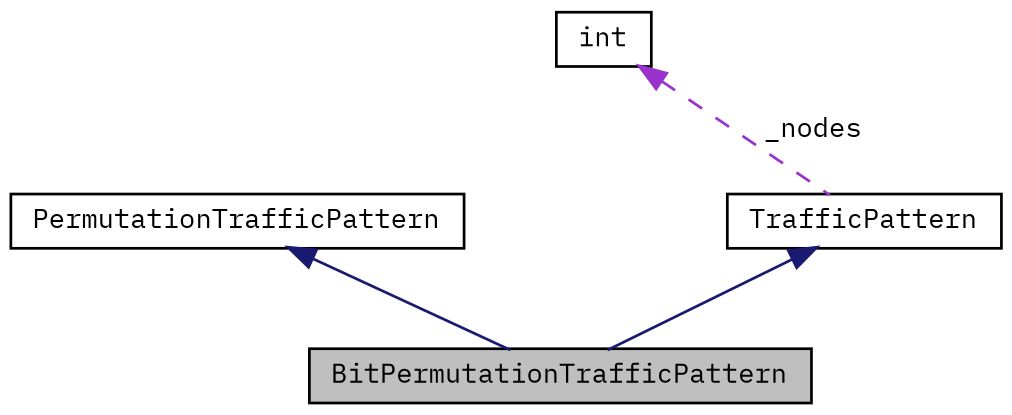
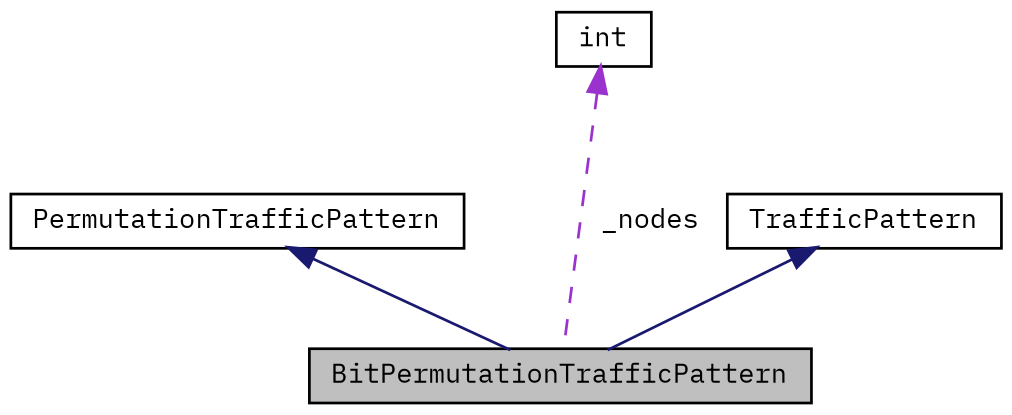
edge "TrafficPattern" -> "int": now "BitPermutationTrafficPattern" -> "int"
